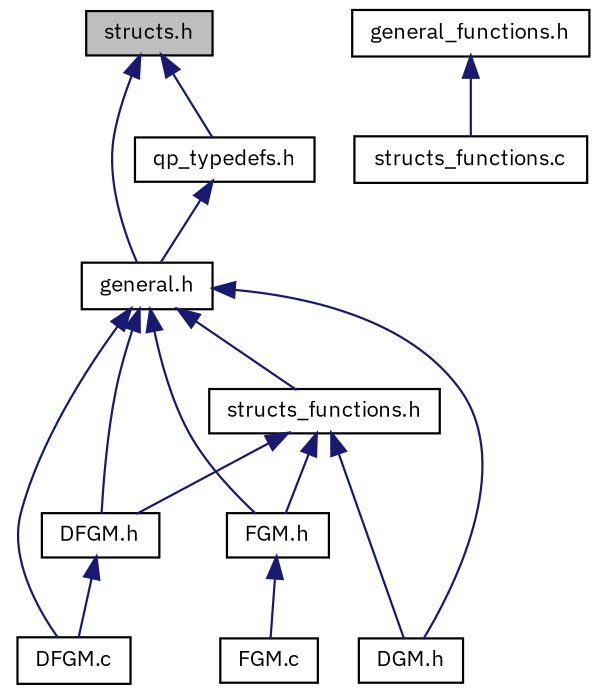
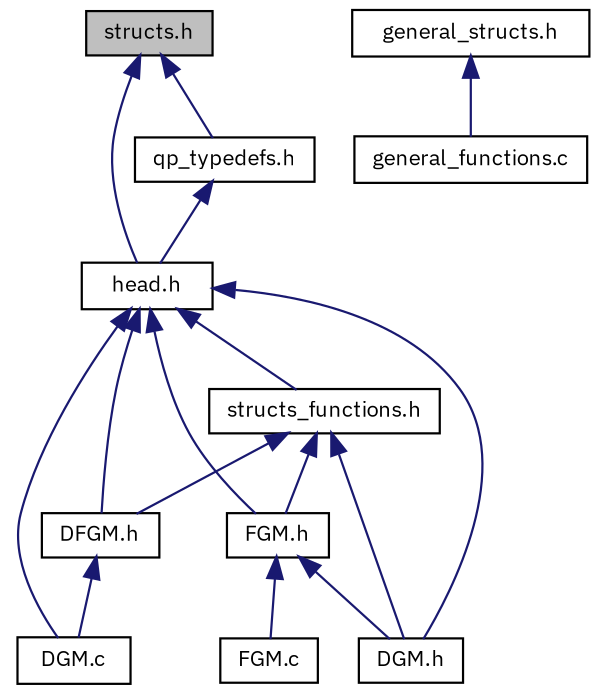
node "general_functions.h": label "general_functions.h" -> "general_structs.h"
node "structs_functions.c": label "structs_functions.c" -> "general_functions.c"
node "general.h": label "general.h" -> "head.h"
edge "DGM.h" -> "FGM.h": added
node "DFGM.c": label "DFGM.c" -> "DGM.c"
